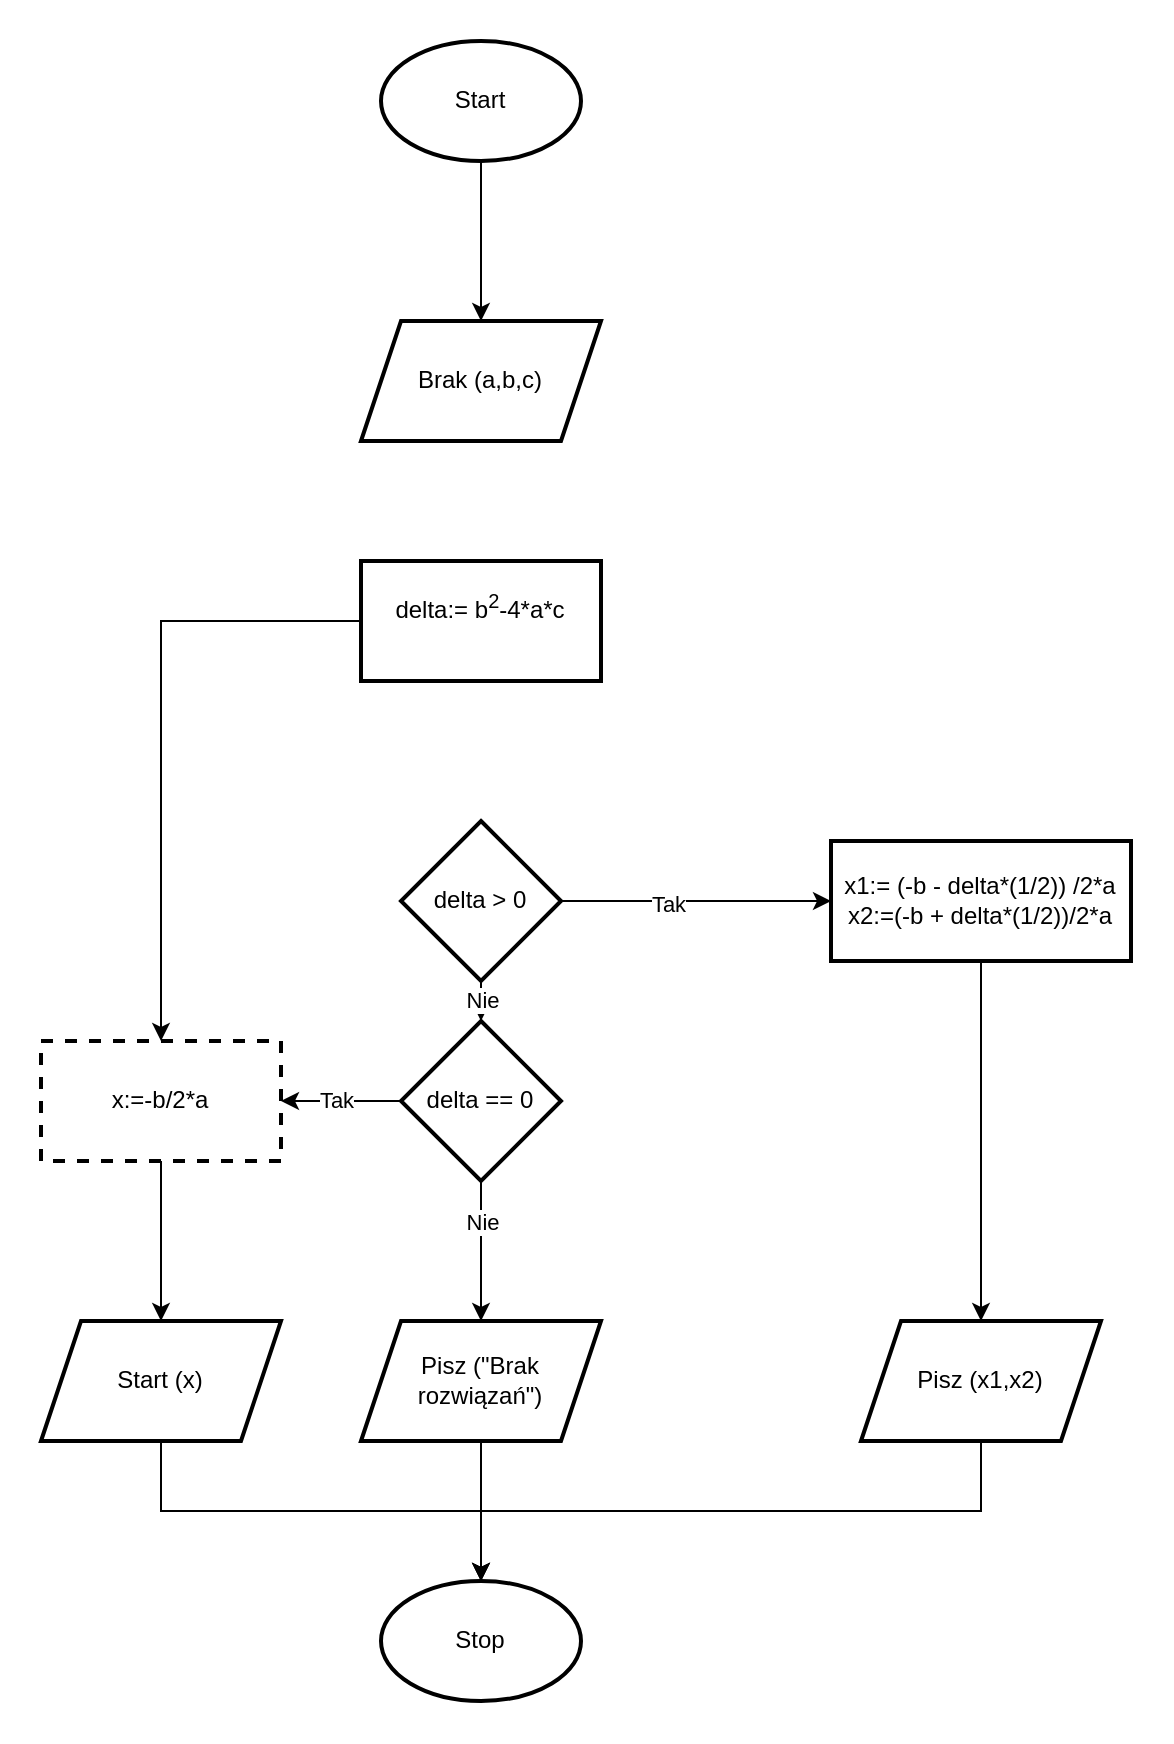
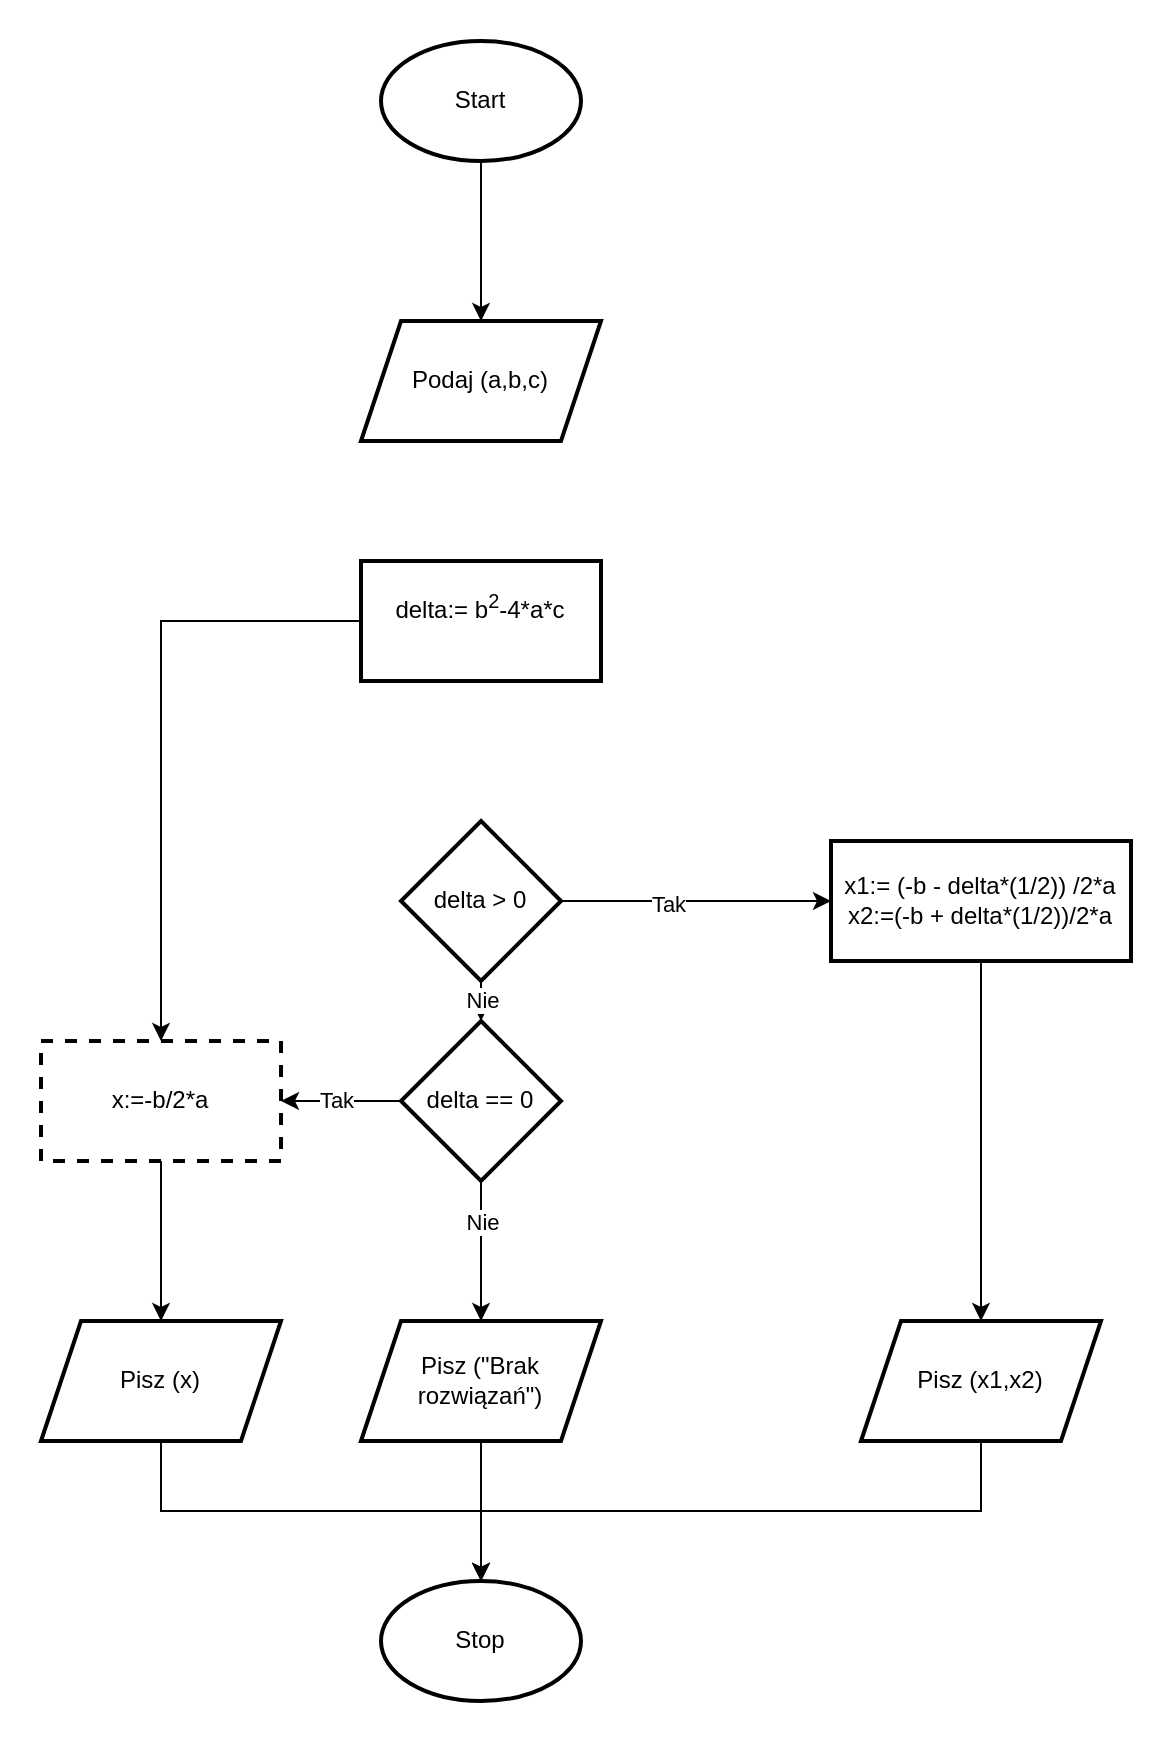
node "Brak (a,b,c)": label "Brak (a,b,c)" -> "Podaj (a,b,c)"
node "Start (x)": label "Start (x)" -> "Pisz (x)"
